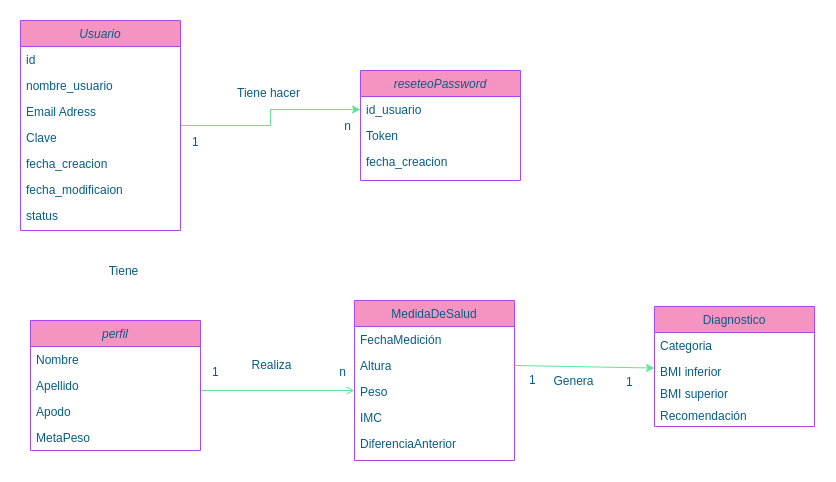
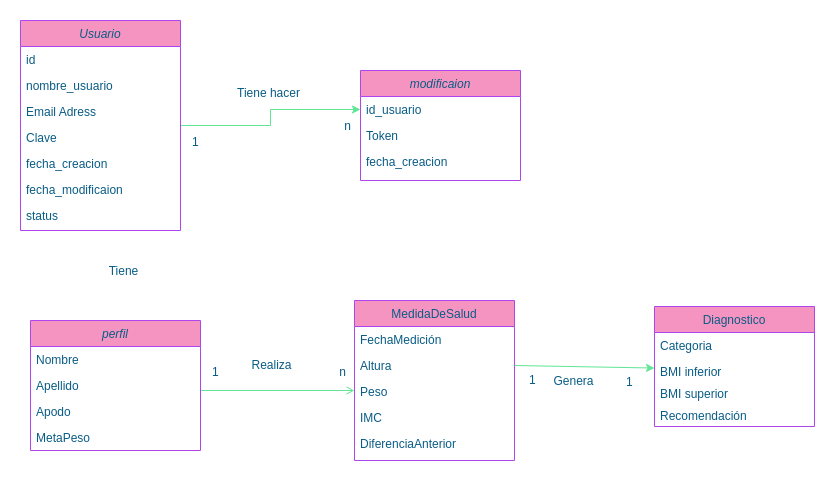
node "reseteoPassword": label "reseteoPassword" -> "modificaion"
